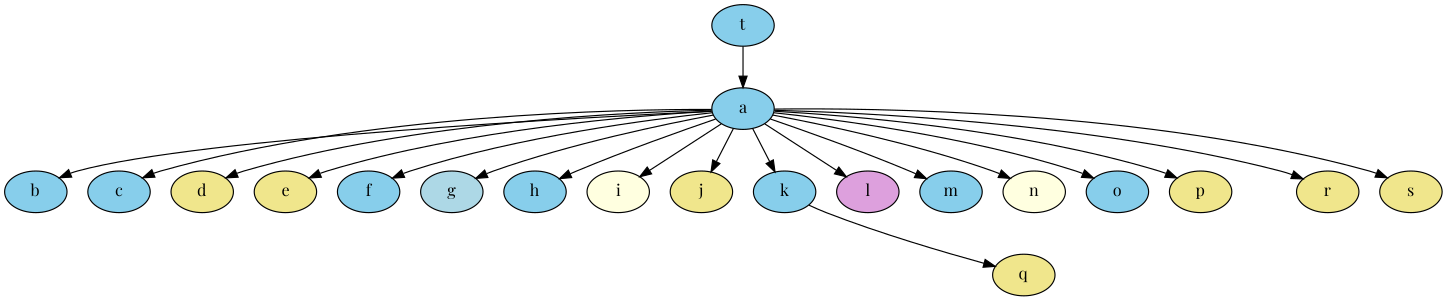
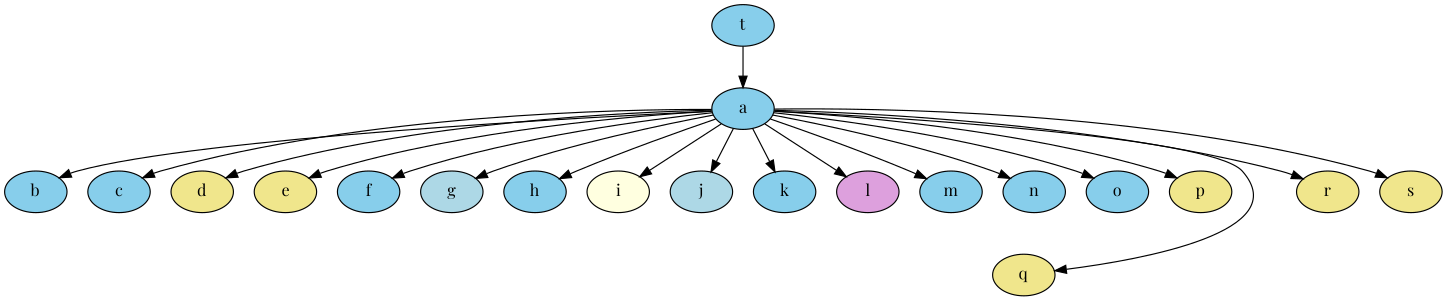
node "j": fillcolor khaki -> lightblue
node "n": fillcolor lightyellow -> skyblue
edge "k" -> "q": now "a" -> "q"
